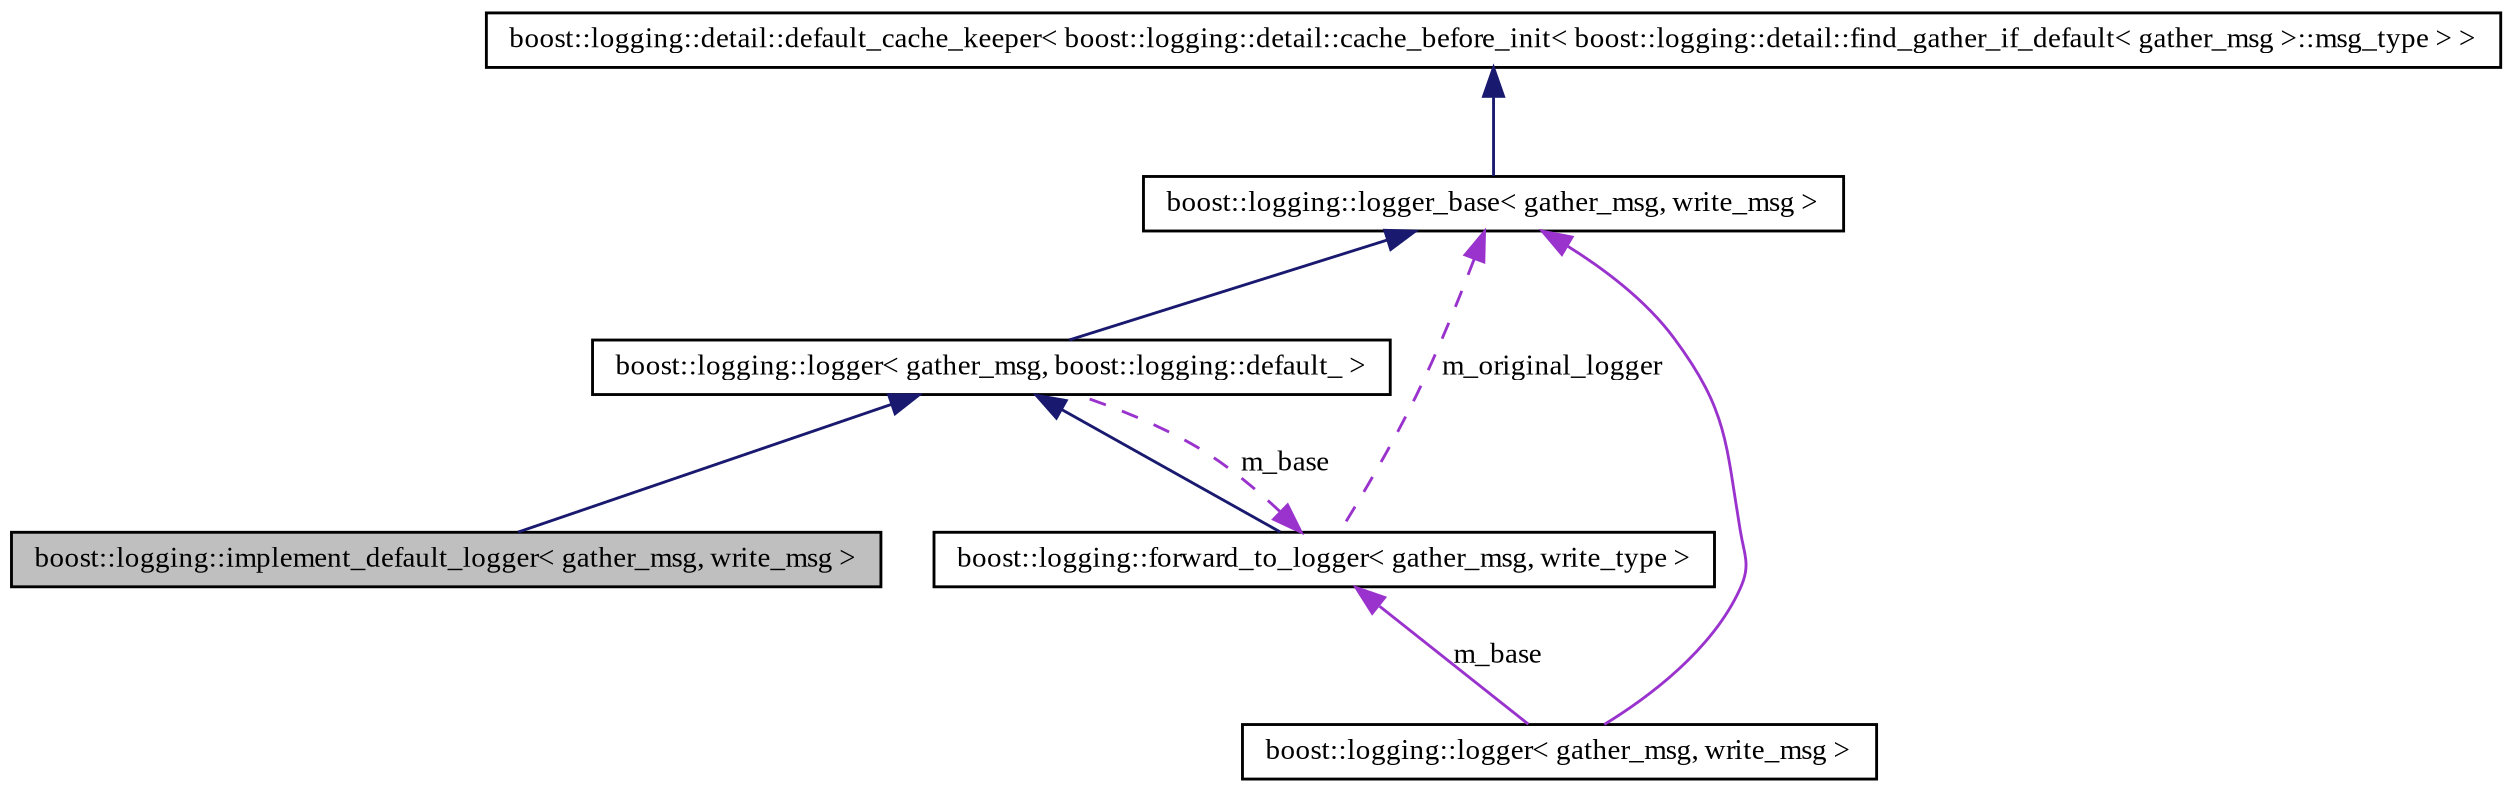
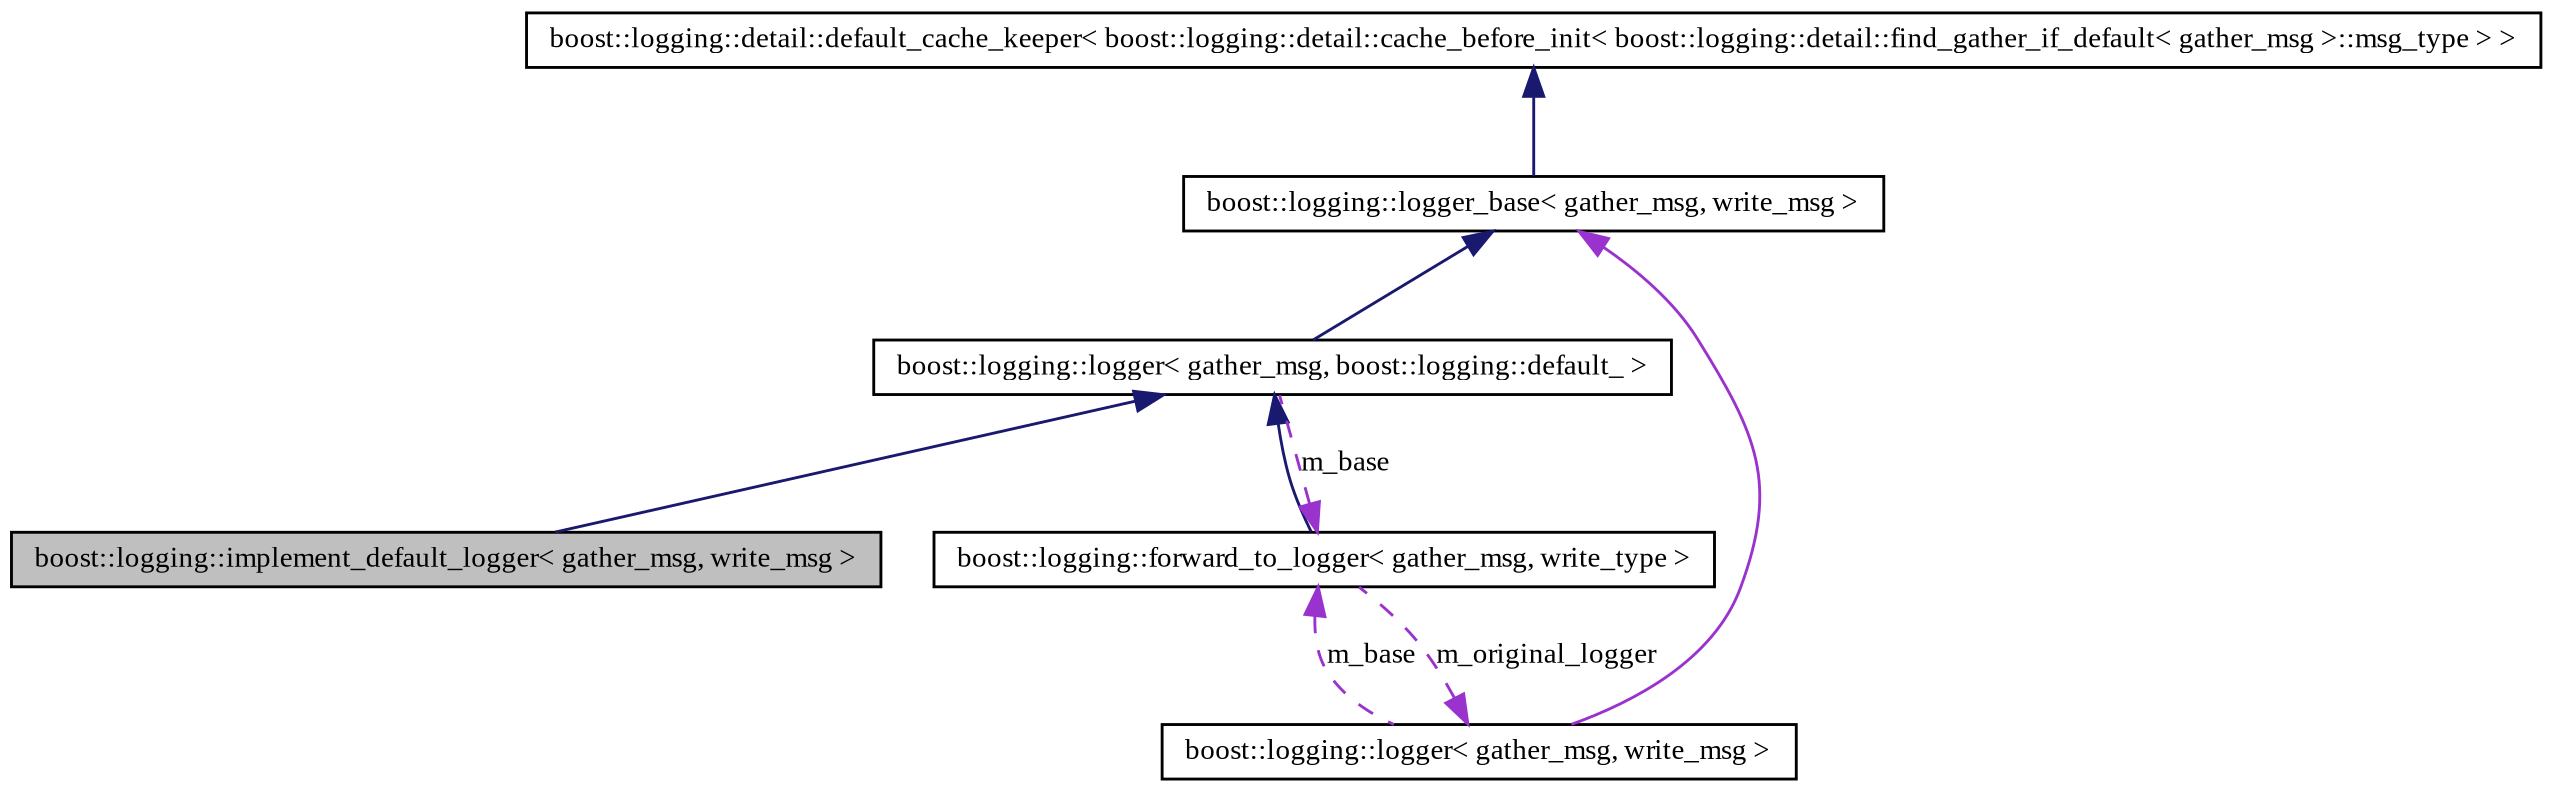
edge "boost::logging::forward_to_logger< gather_msg, write_type >" -> "boost::logging::logger_base< gather_msg, write_msg >": now "boost::logging::forward_to_logger< gather_msg, write_type >" -> "boost::logging::logger< gather_msg, write_msg >"
edge "boost::logging::logger< gather_msg, write_msg >" -> "boost::logging::forward_to_logger< gather_msg, write_type >": style solid -> dashed
